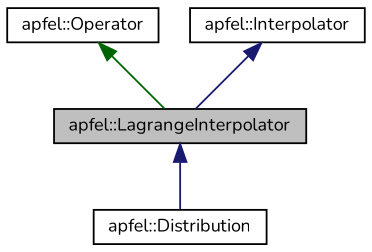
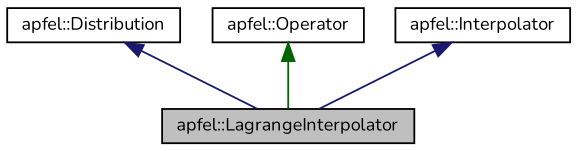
edge "apfel::Distribution" -> "apfel::LagrangeInterpolator": reversed
